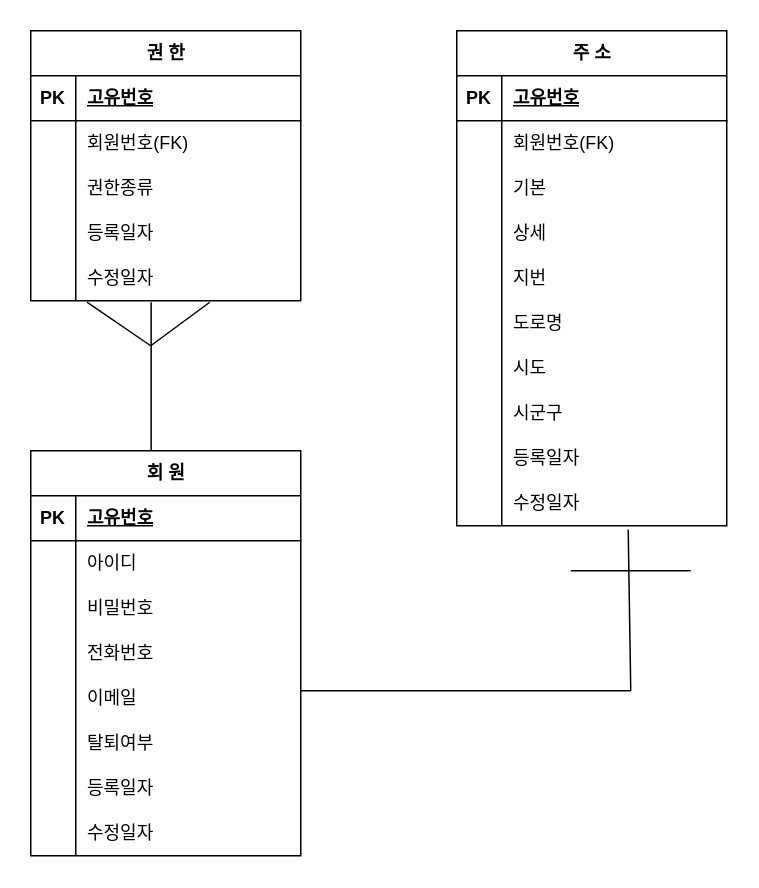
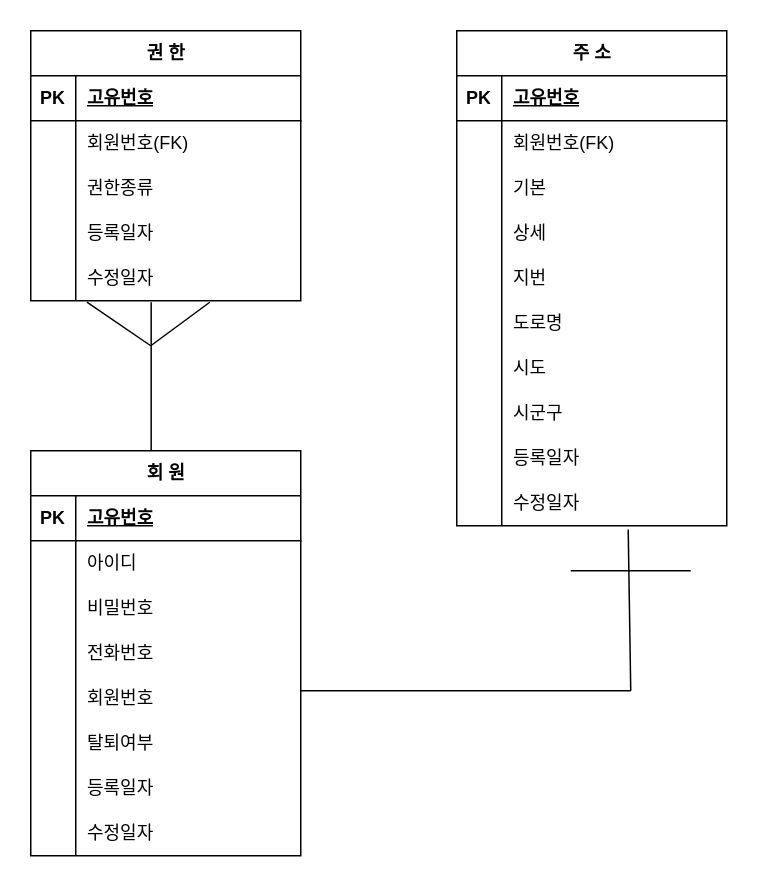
node "이메일": label "이메일" -> "회원번호"
